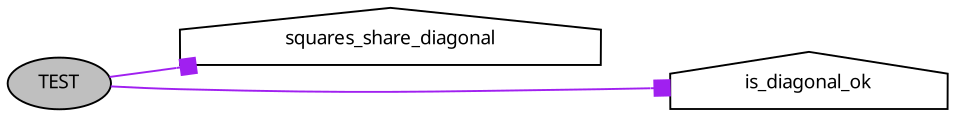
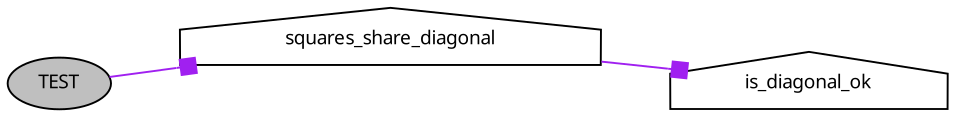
edge "TEST" -> "is_diagonal_ok": now "squares_share_diagonal" -> "is_diagonal_ok"
